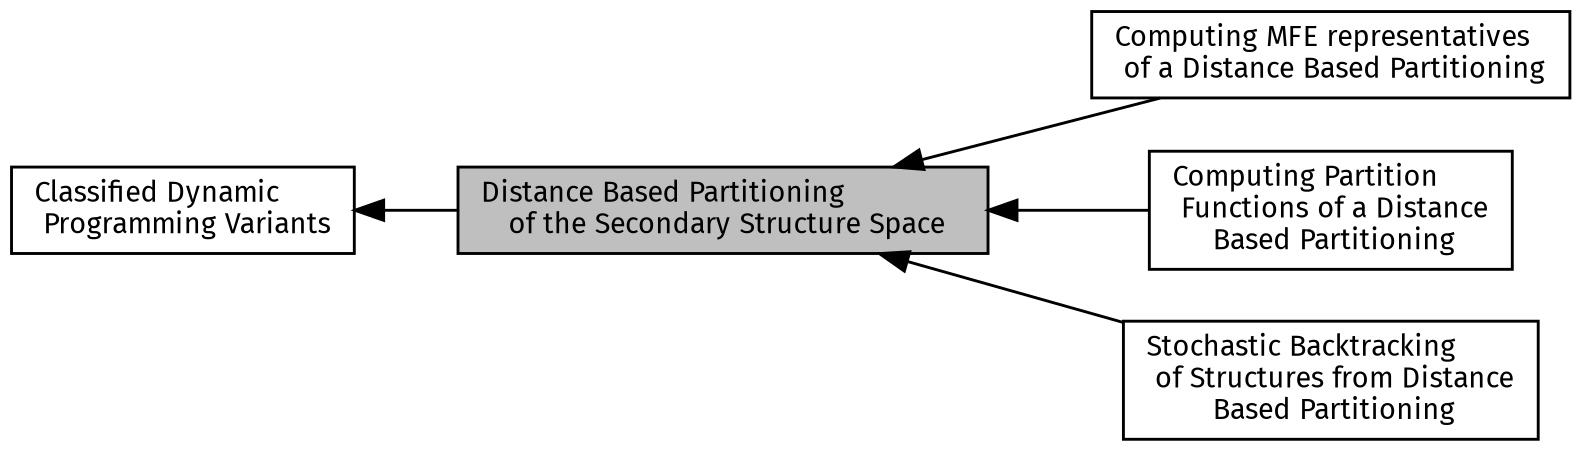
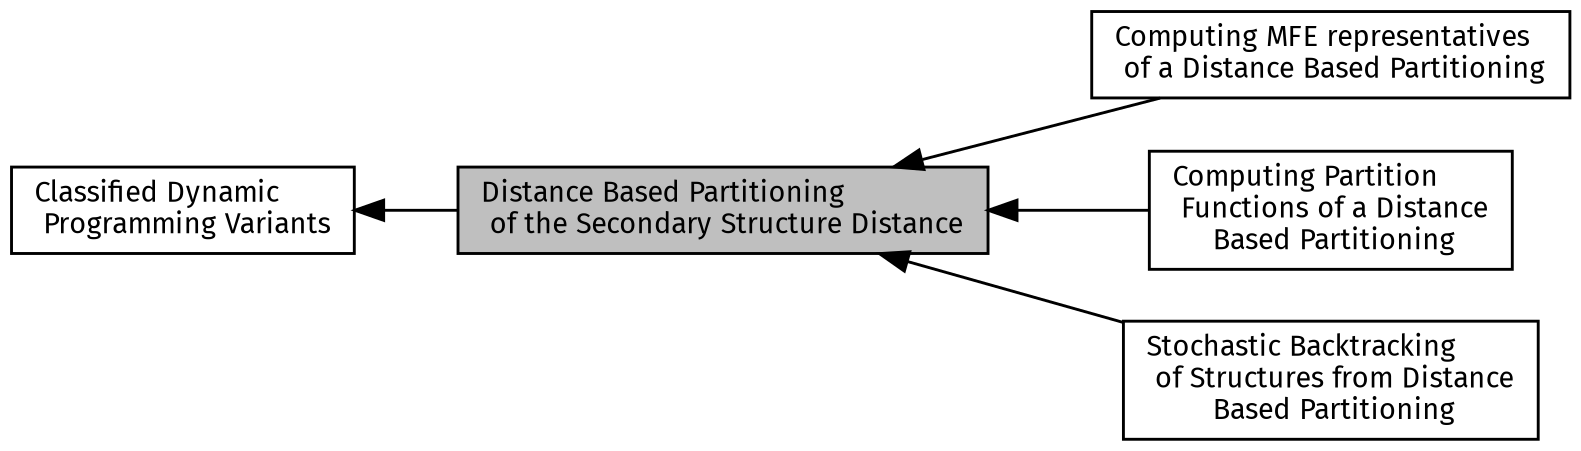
node "Distance Based Partitioning of the Secondary Structure Space": label "Distance Based Partitioning of the Secondary Structure Space" -> "Distance Based Partitioning of the Secondary Structure Distance"
